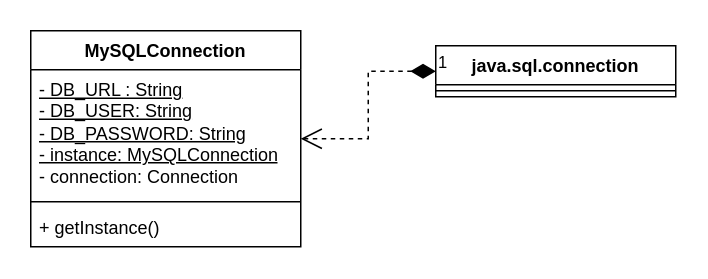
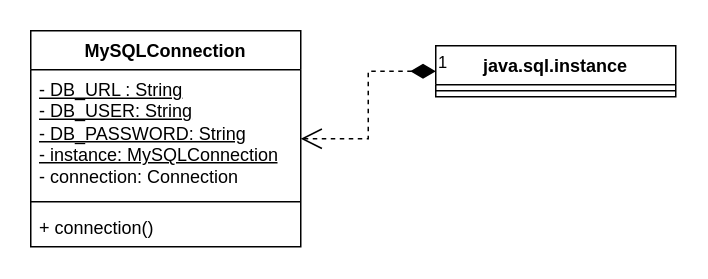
node "java.sql.connection": label "java.sql.connection" -> "java.sql.instance"
node "+ getInstance()": label "+ getInstance()" -> "+ connection()"
